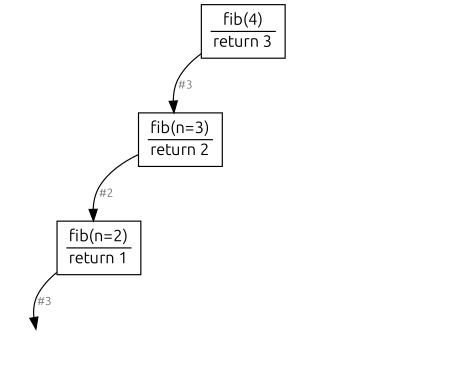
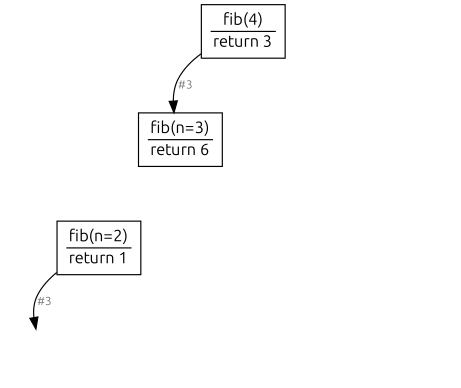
node "fib(n=3)": text "return 2" -> "return 6"
edge "fib(n=3)" -> "fib(n=2)": removed, label "#2"
